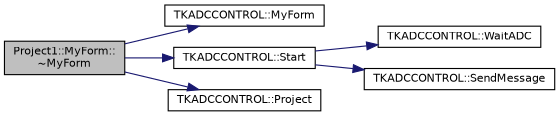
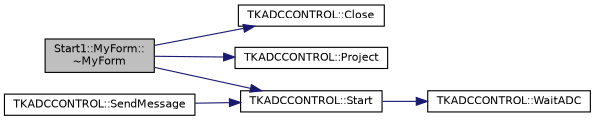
node "TKADCCONTROL::MyForm": label "TKADCCONTROL::MyForm" -> "TKADCCONTROL::Close"
node "Project1::MyForm:: ~MyForm": label "Project1::MyForm:: ~MyForm" -> "Start1::MyForm:: ~MyForm"
edge "TKADCCONTROL::Start" -> "TKADCCONTROL::SendMessage": reversed
